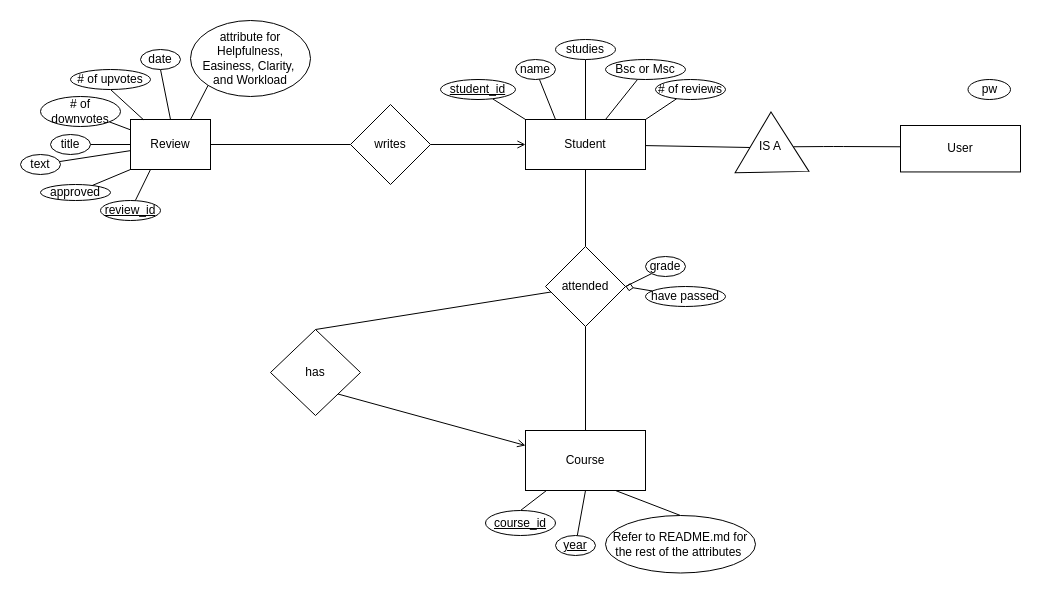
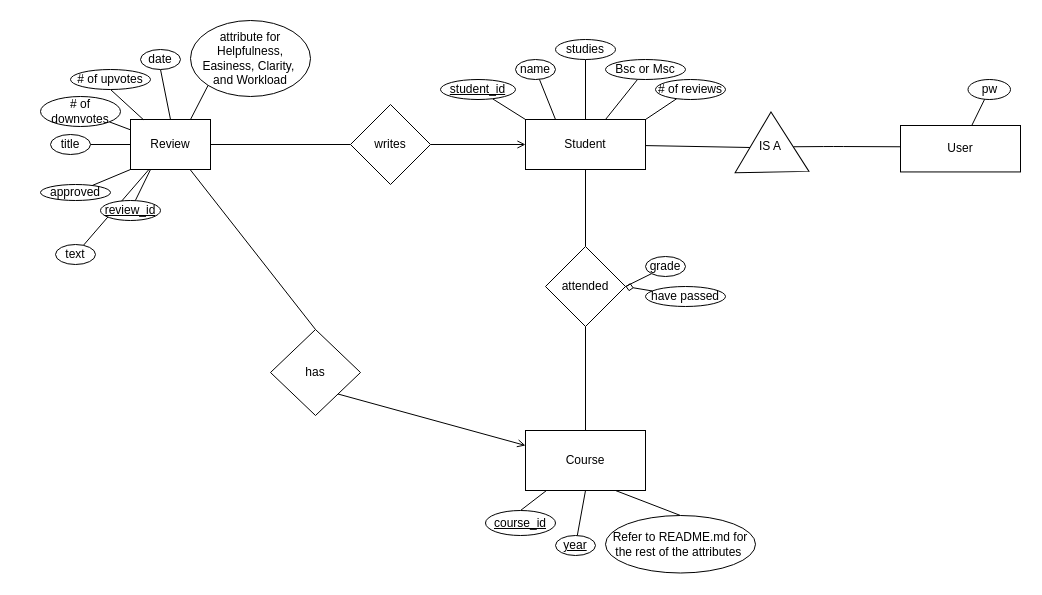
edge "pw" -- "User": added
node "text": moved (41, 165) -> (76, 255)
edge "attended" -- "has": now "Review" -- "has"
